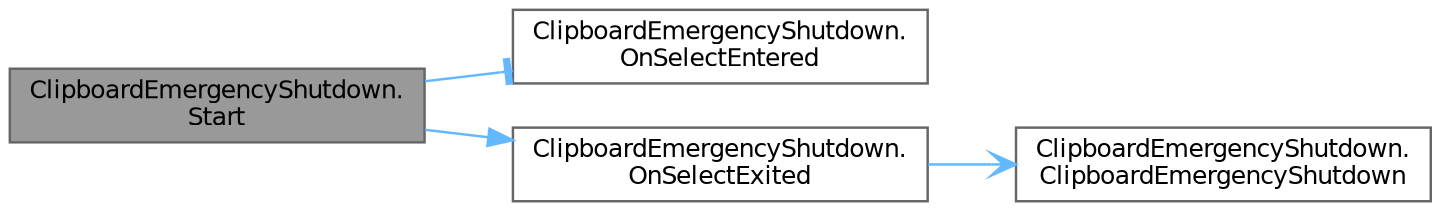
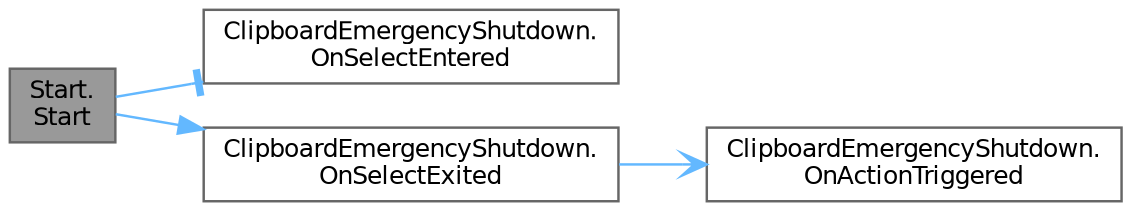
node "ClipboardEmergencyShutdown. Start": label "ClipboardEmergencyShutdown. Start" -> "Start. Start"
node "ClipboardEmergencyShutdown. ClipboardEmergencyShutdown": label "ClipboardEmergencyShutdown. ClipboardEmergencyShutdown" -> "ClipboardEmergencyShutdown. OnActionTriggered"
